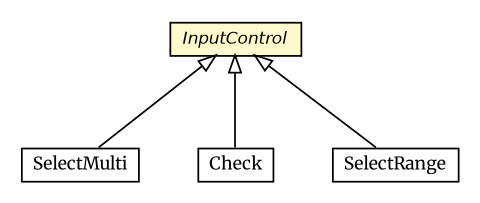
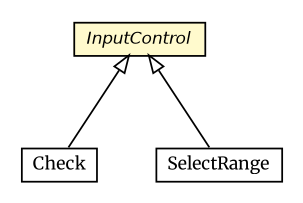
node "SelectMulti": removed
